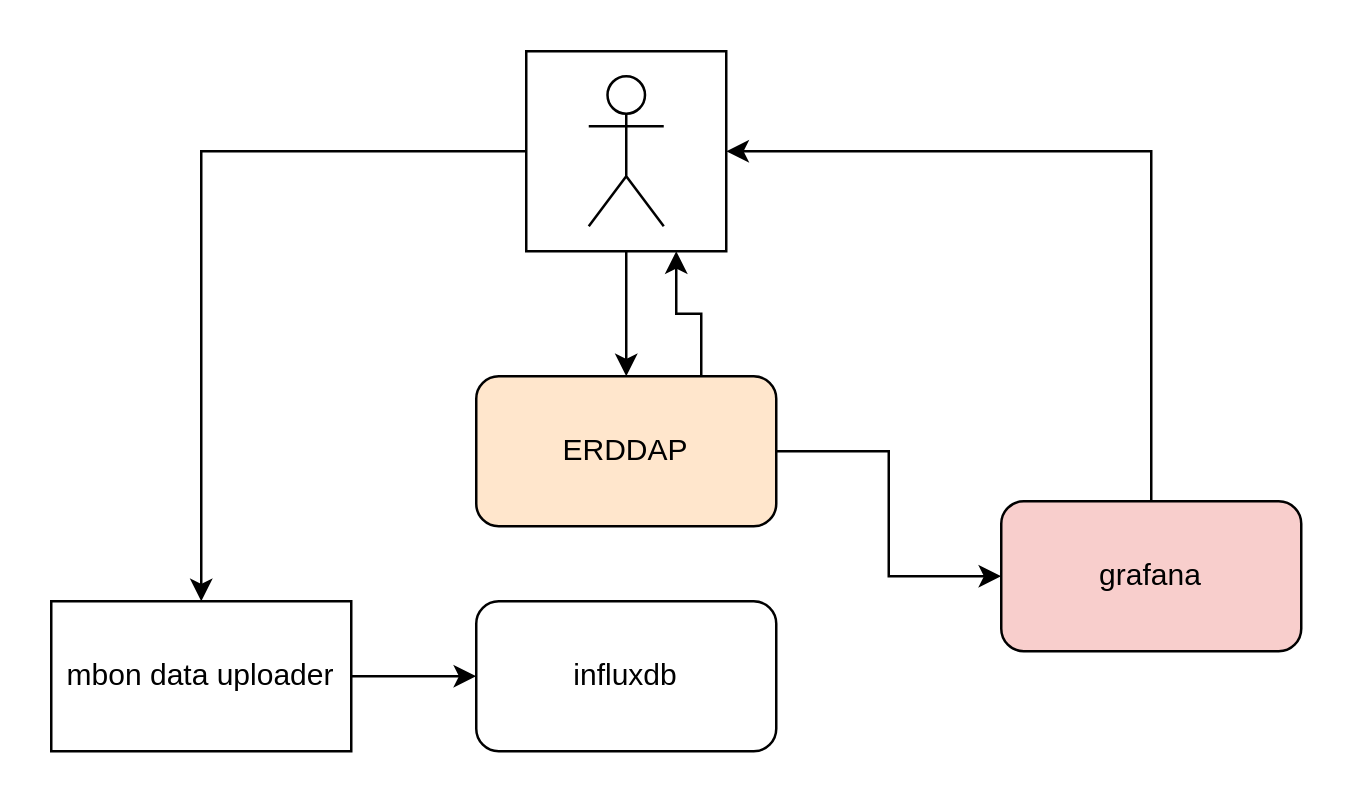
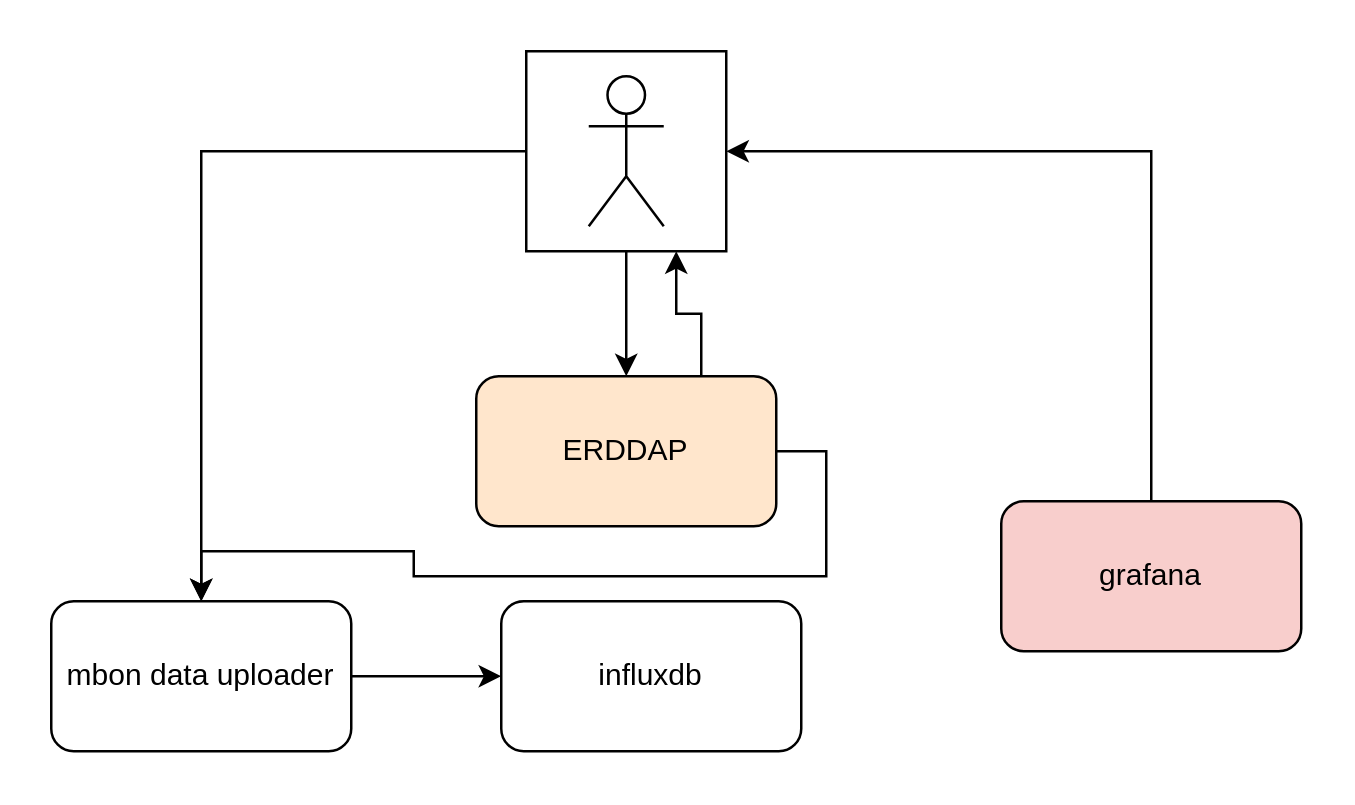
edge "ERDDAP" -> "grafana": now "ERDDAP" -> "mbon data uploader"
node "mbon data uploader": shape rectangle -> rounded rectangle
node "influxdb": moved (626, 676) -> (651, 676)
